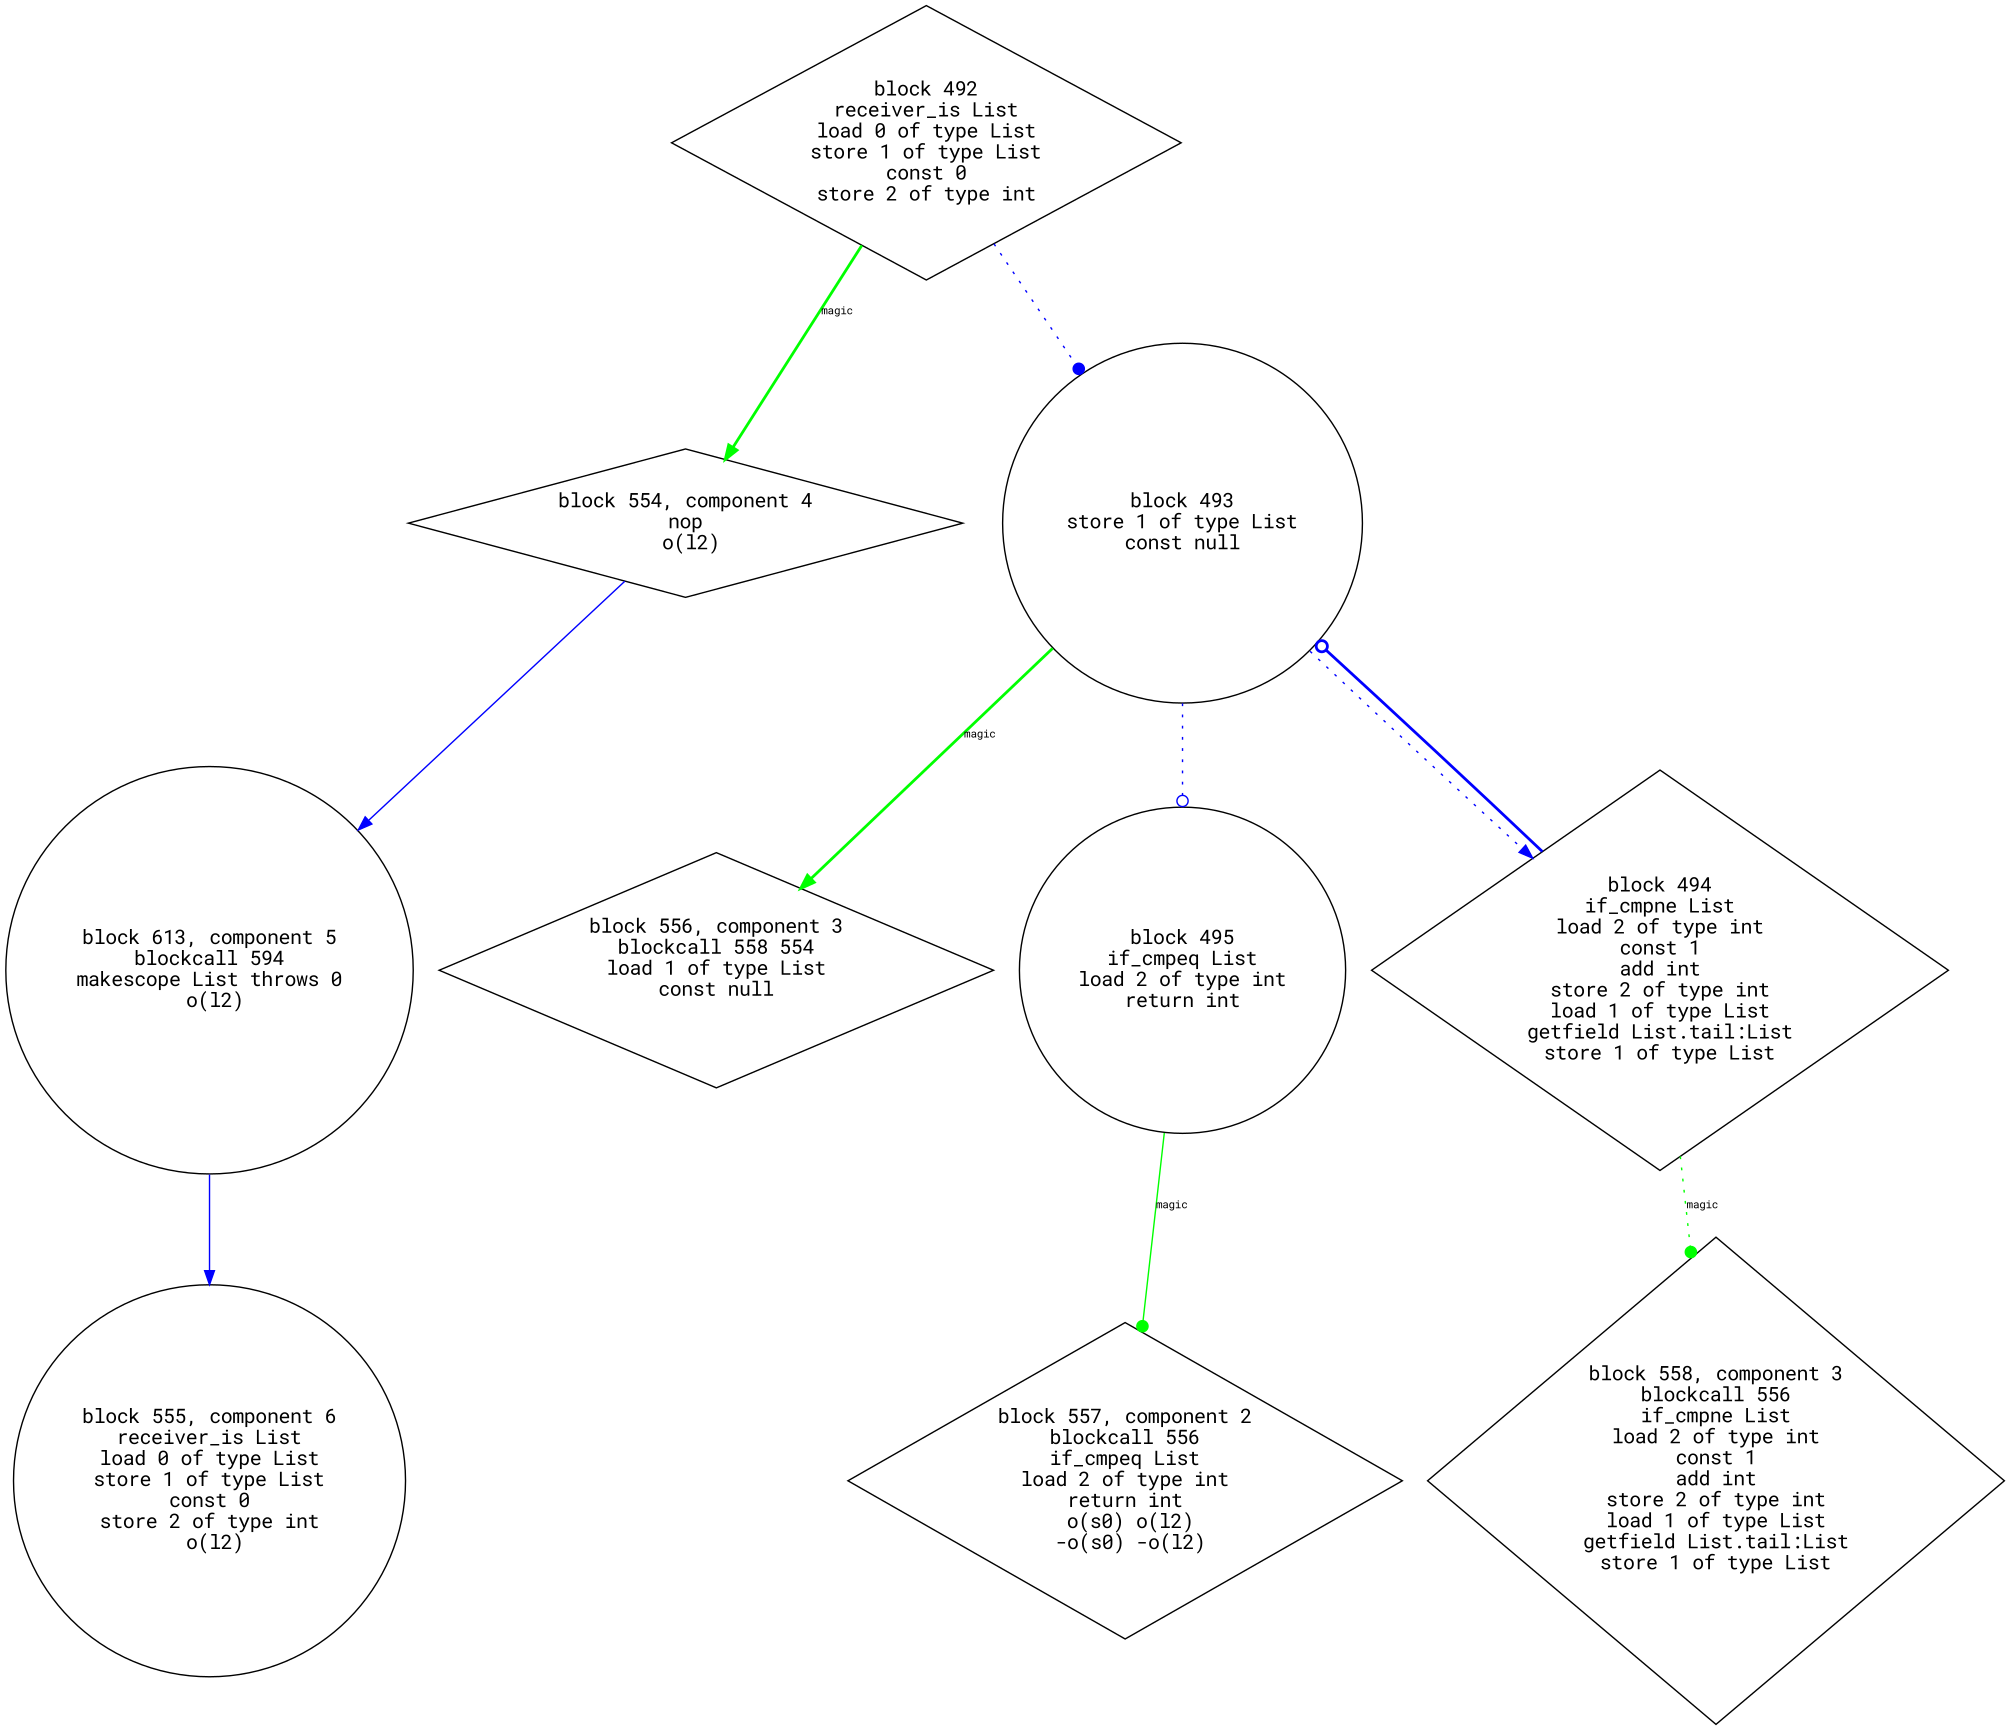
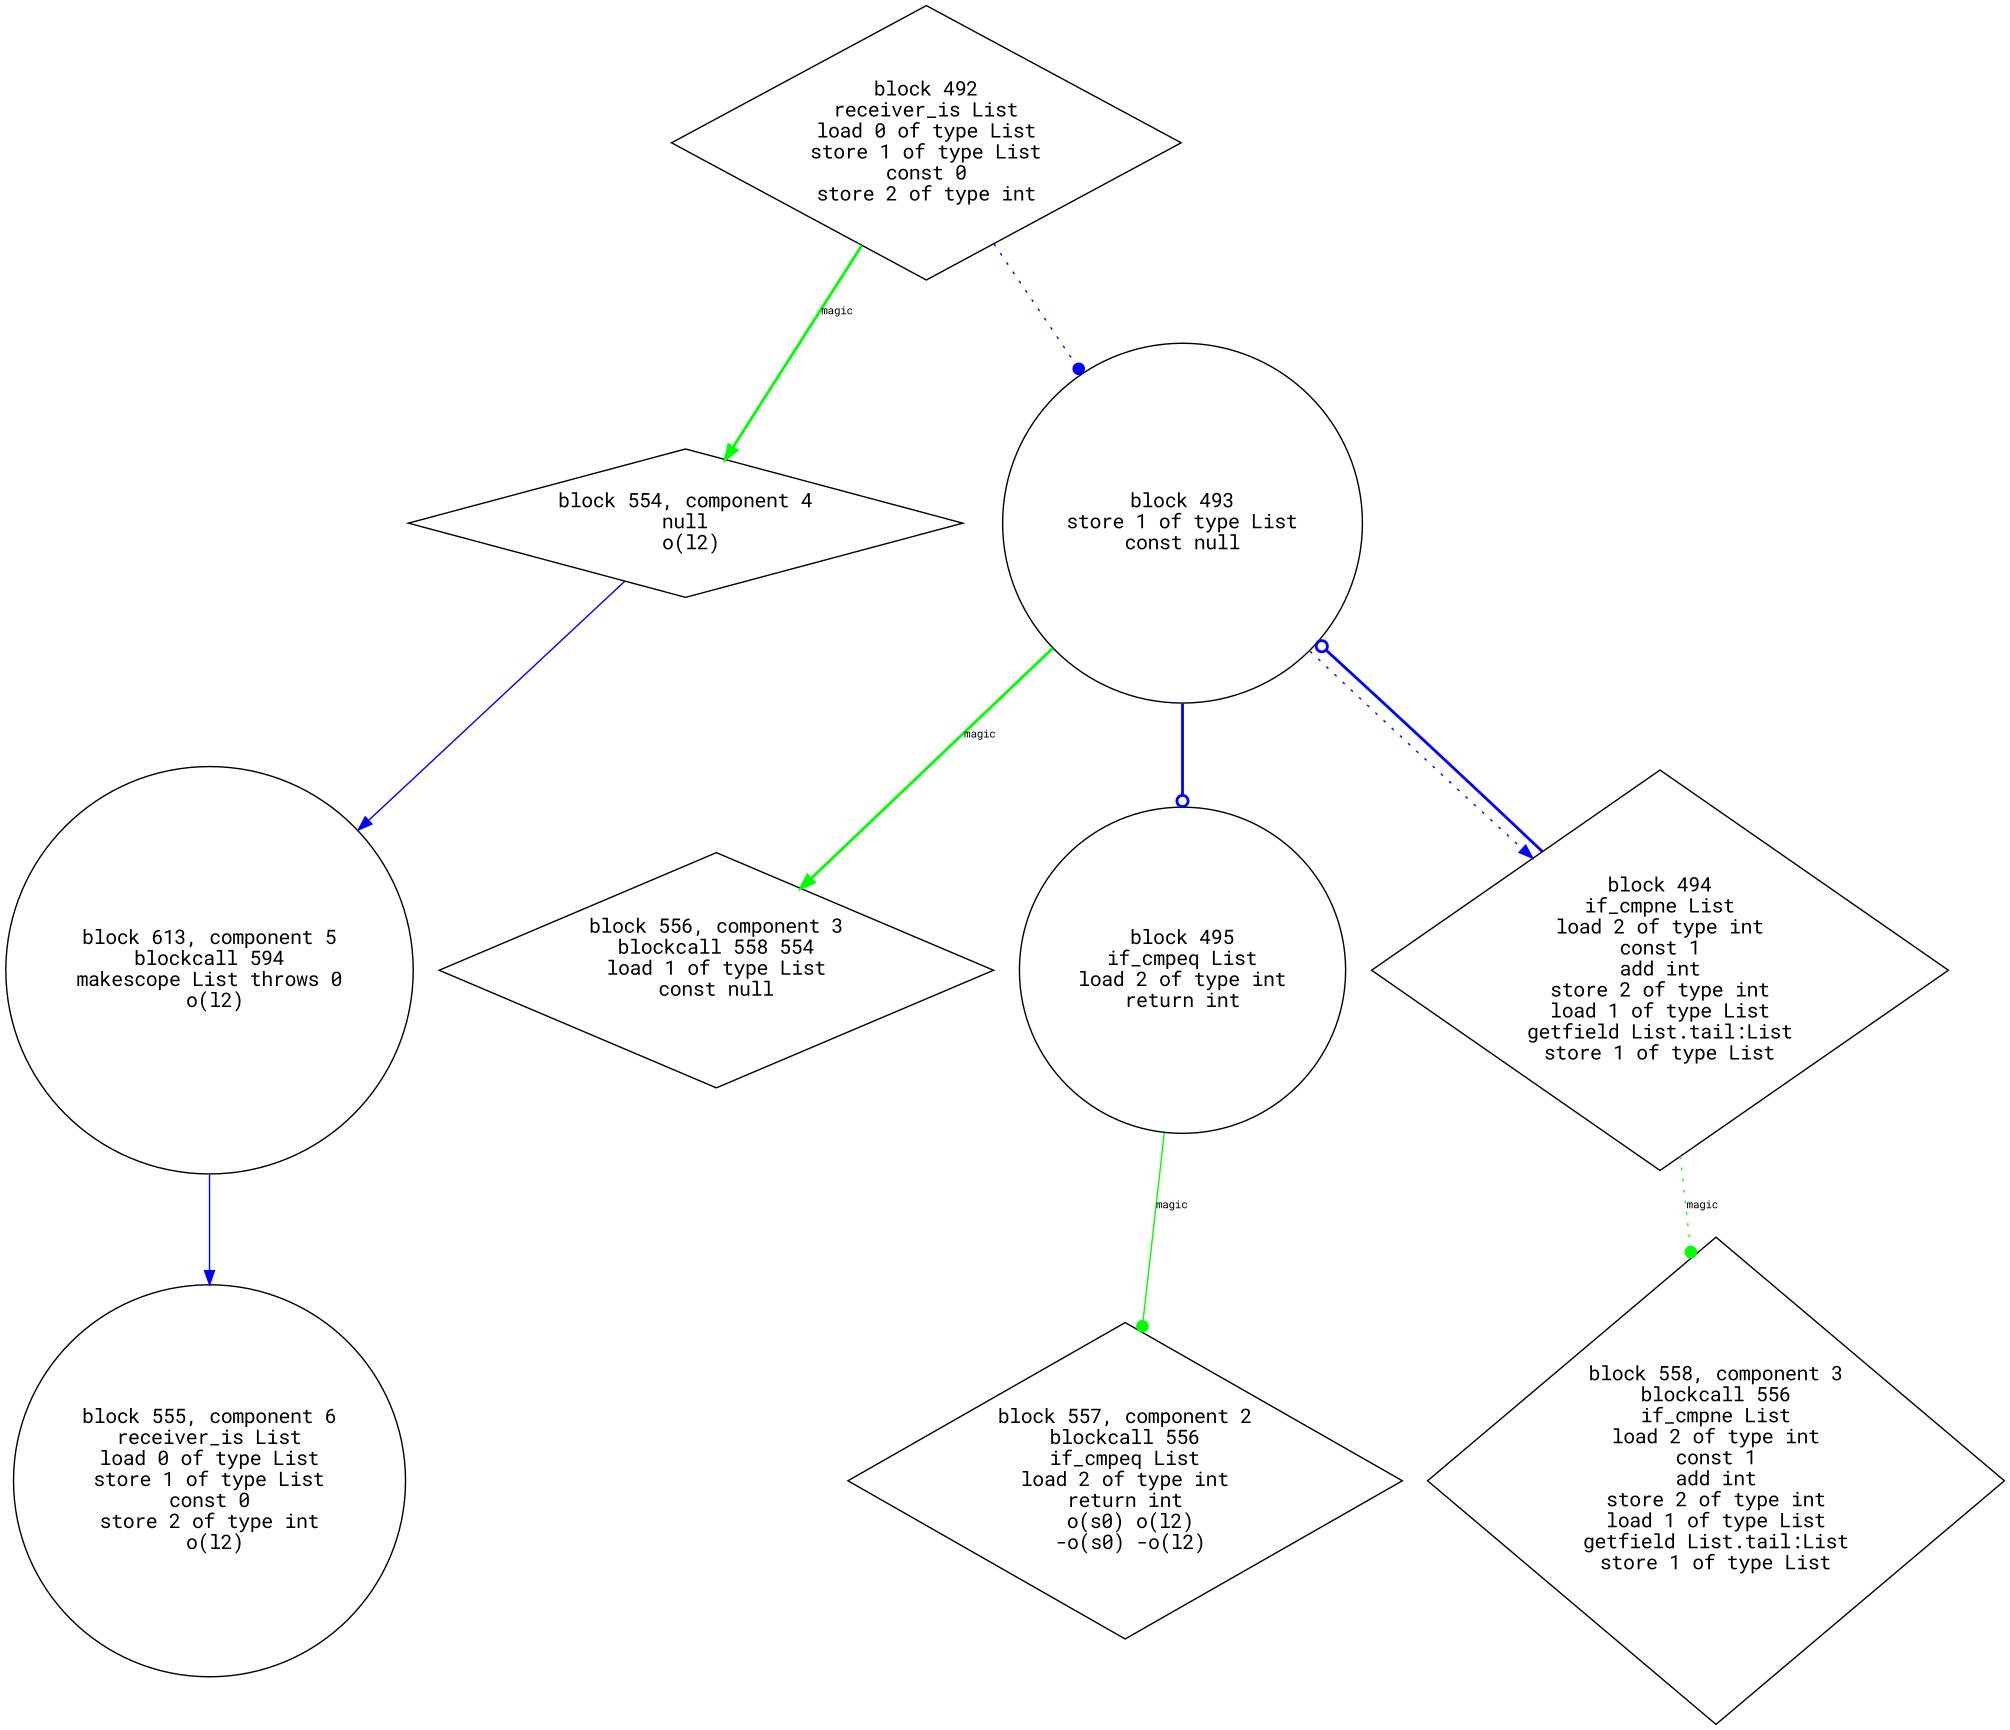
node "block 554, component 4 nop o(l2)": label "block 554, component 4 nop o(l2)" -> "block 554, component 4 null o(l2)"
edge "block 493 store 1 of type List const null" -> "block 495 if_cmpeq List load 2 of type int return int": style dotted -> bold
